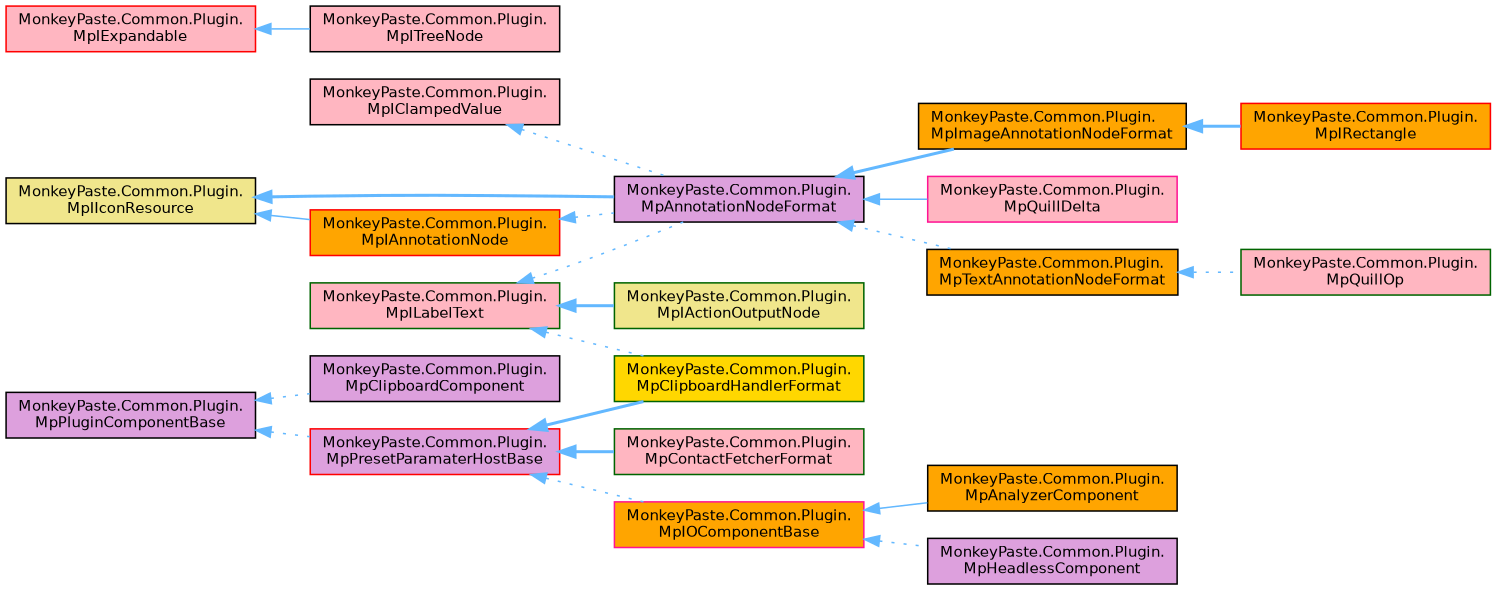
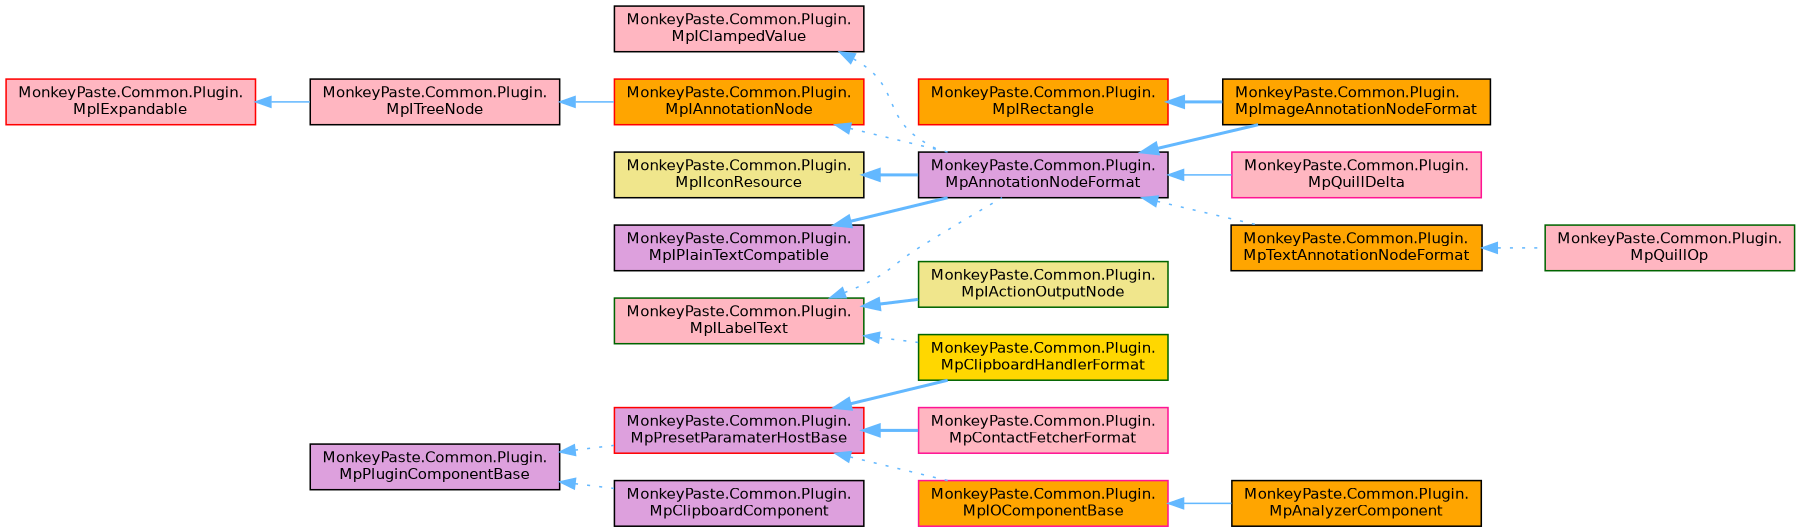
edge "MonkeyPaste.Common.Plugin. MpIRectangle" -> "MonkeyPaste.Common.Plugin. MpImageAnnotationNodeFormat": reversed
edge "MonkeyPaste.Common.Plugin. MpIAnnotationNode" -> "MonkeyPaste.Common.Plugin. MpIIconResource": now "MonkeyPaste.Common.Plugin. MpIAnnotationNode" -> "MonkeyPaste.Common.Plugin. MpITreeNode"
node "MonkeyPaste.Common.Plugin. MpIPlainTextCompatible": added
node "MonkeyPaste.Common.Plugin. MpContactFetcherFormat": color darkgreen -> deeppink
node "MonkeyPaste.Common.Plugin. MpHeadlessComponent": removed
